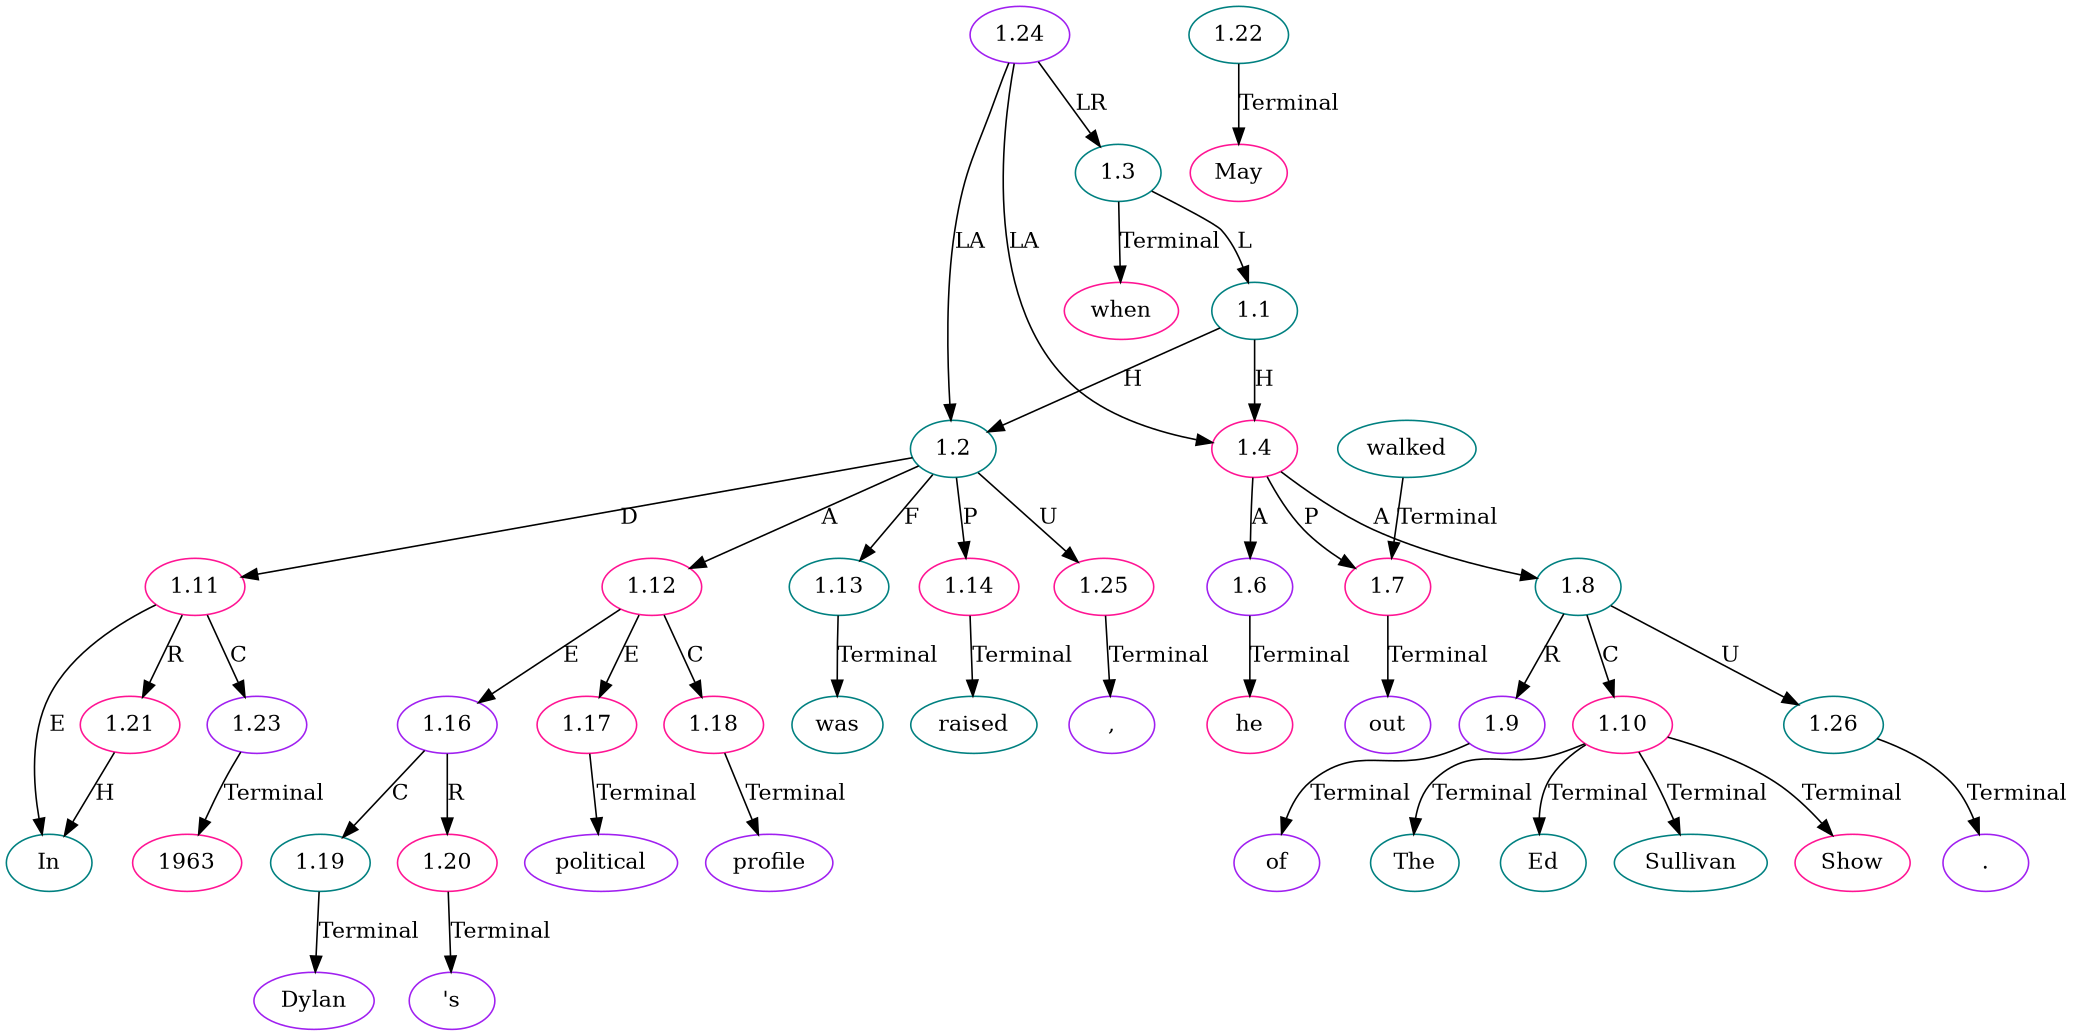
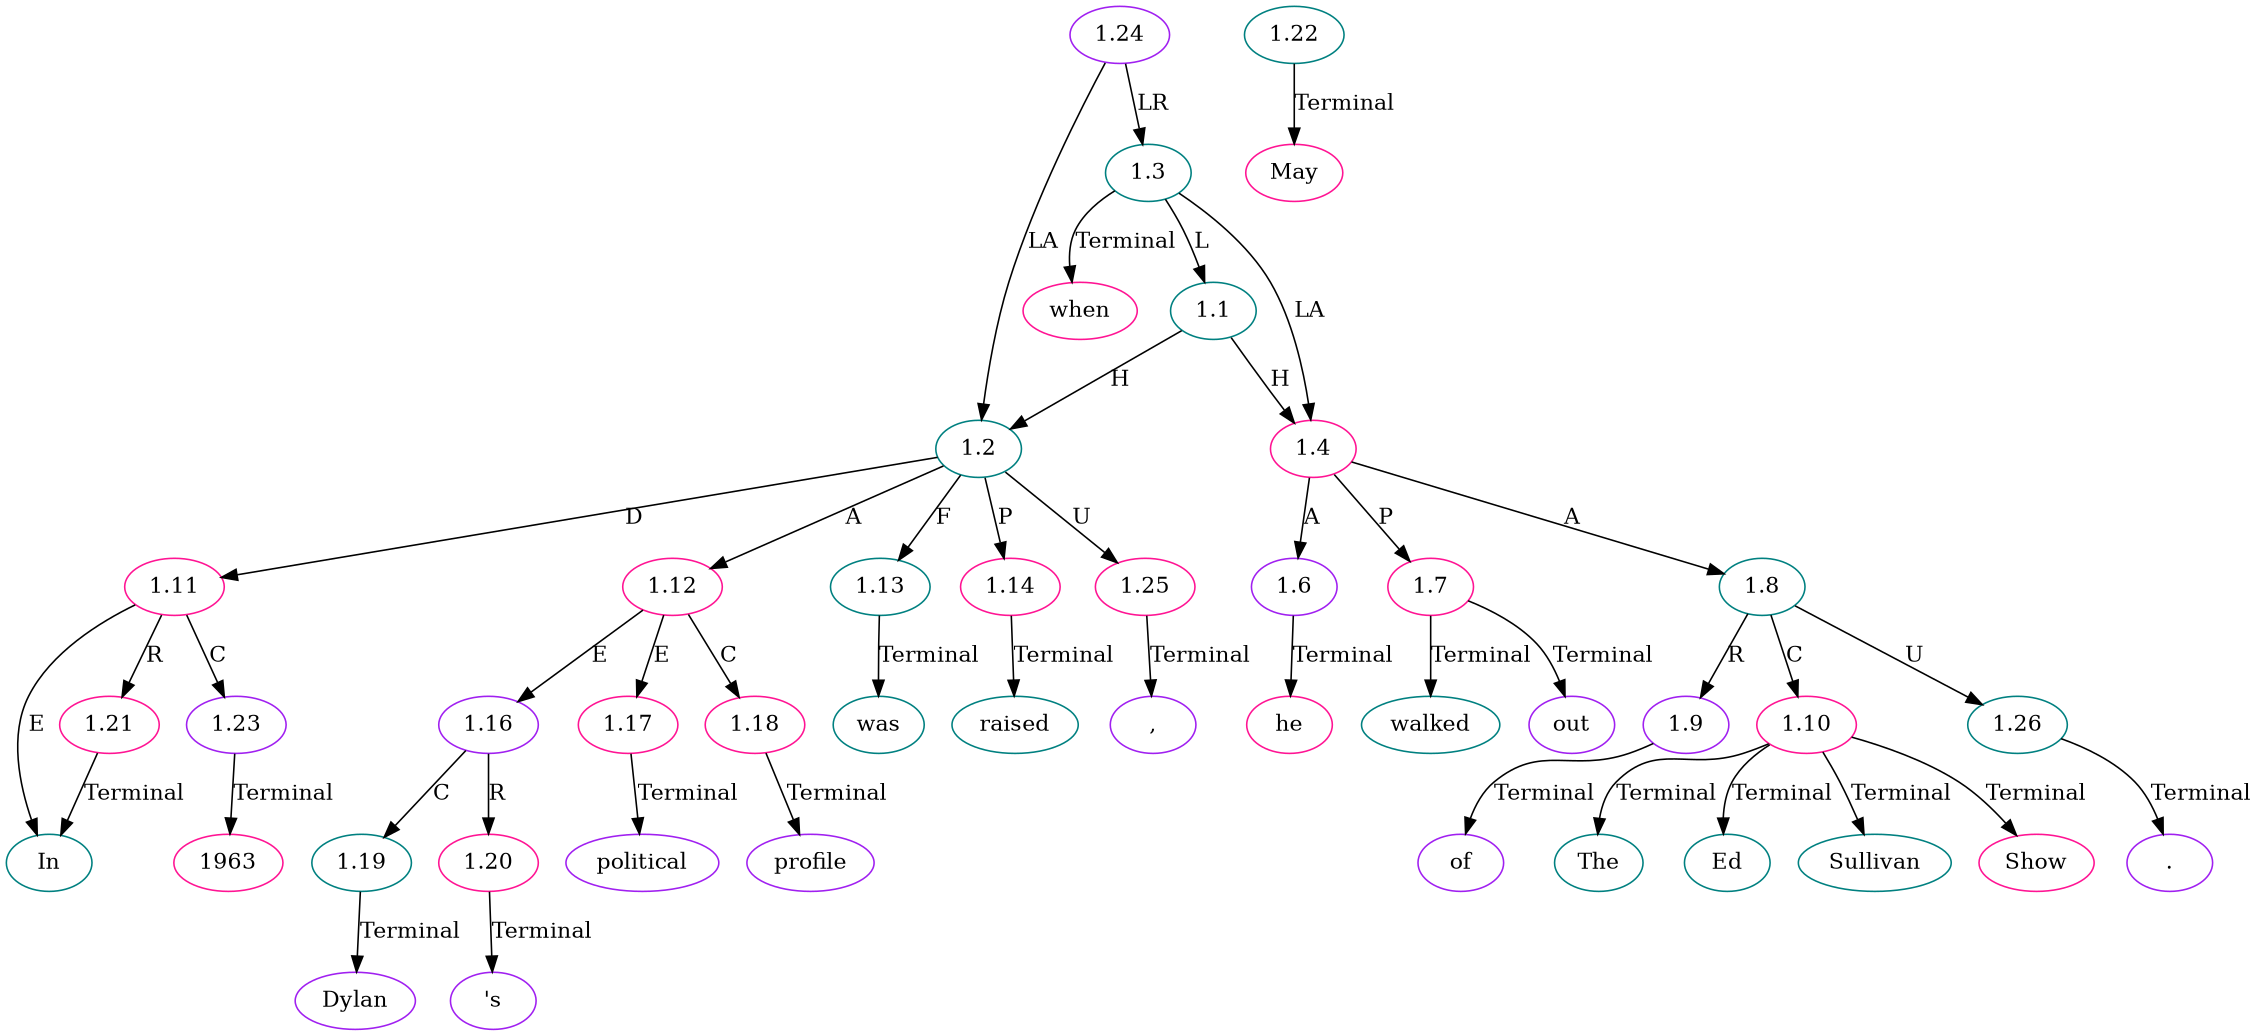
edge "1.24" -> "1.4": now "1.3" -> "1.4"
edge "walked" -> "1.7": reversed
edge "1.21" -> "In": label "H" -> "Terminal"
